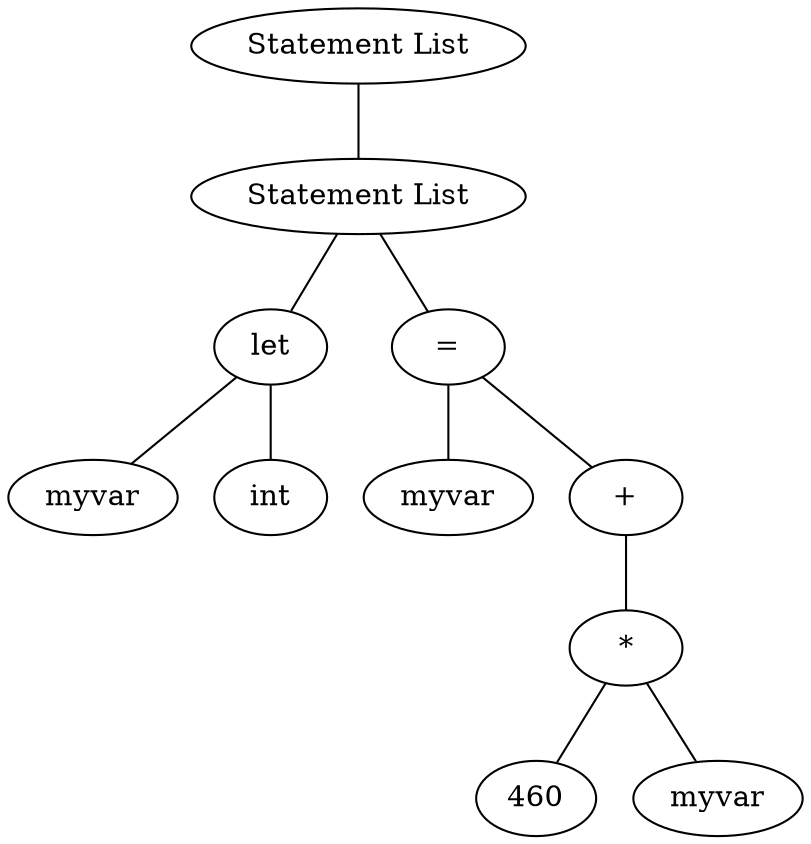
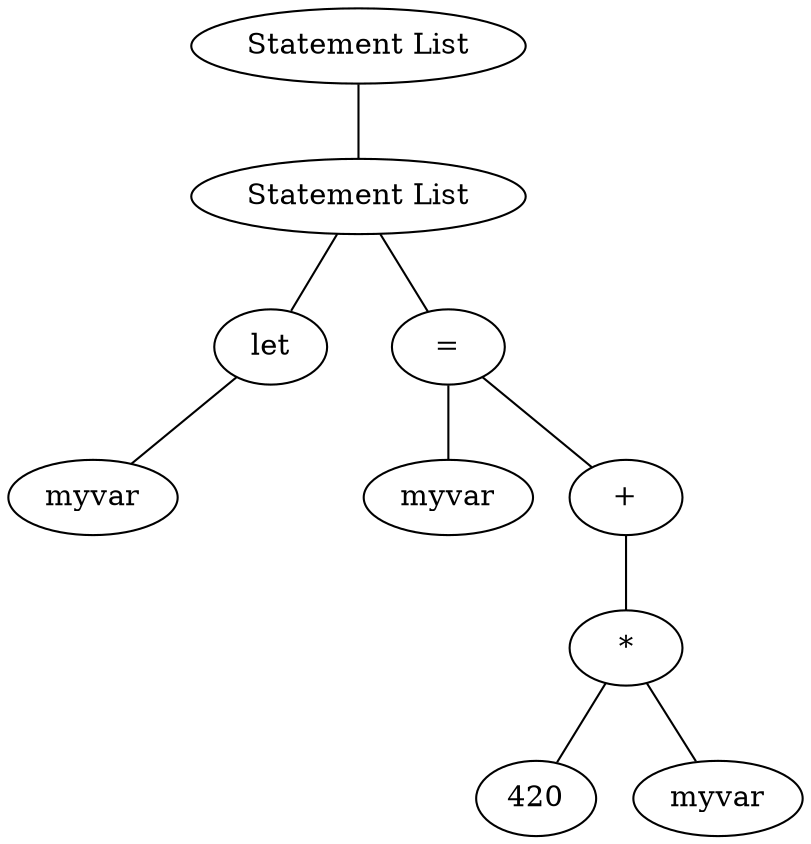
node "int": removed
node "460": label "460" -> "420"
